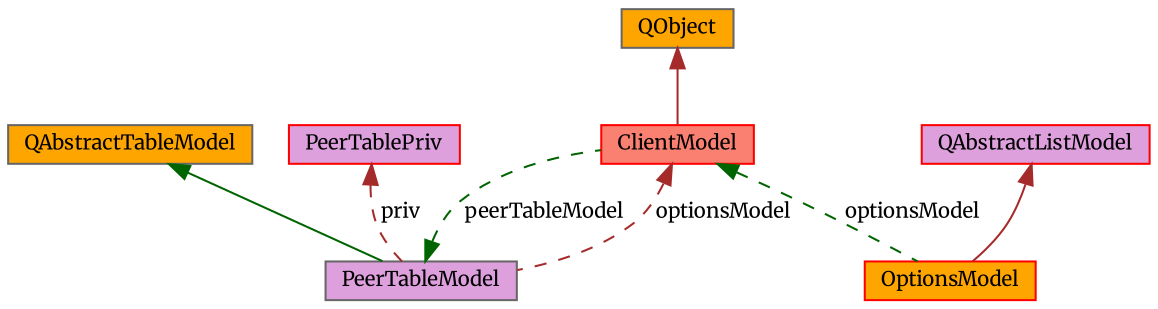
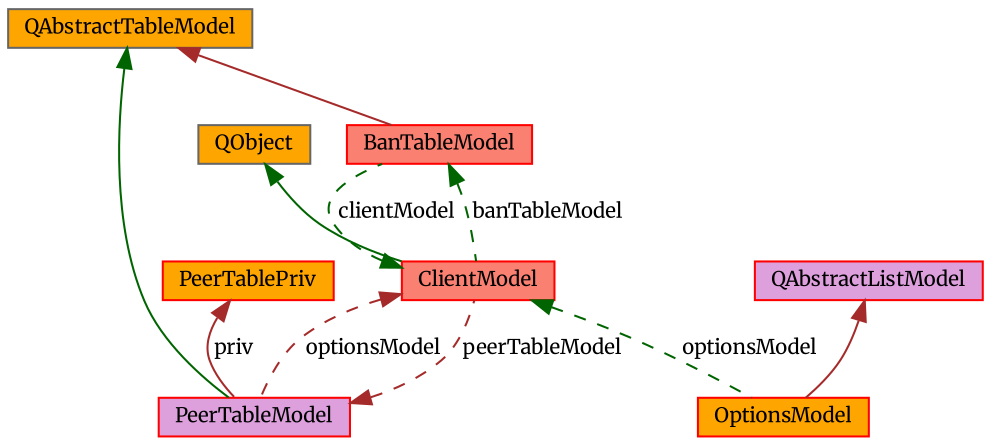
edge "ClientModel" -> "QObject": color brown -> darkgreen
node "PeerTablePriv": fillcolor plum -> orange
node "BanTableModel": added
edge "ClientModel" -> "PeerTableModel": color darkgreen -> brown
edge "PeerTableModel" -> "PeerTablePriv": style dashed -> solid
node "PeerTableModel": color gray40 -> red
